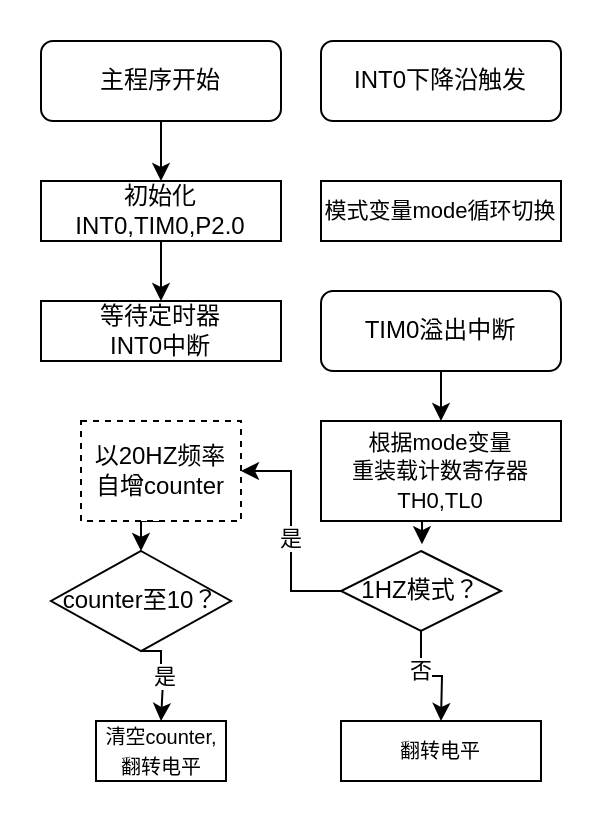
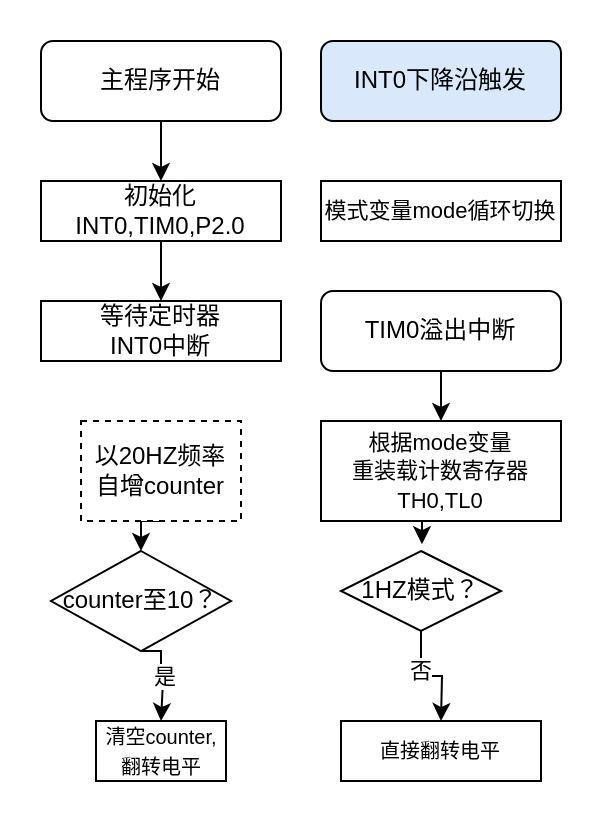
node "INT0下降沿触发": fillcolor #ffffff -> #dae8fc
edge "1HZ模式？" -> "以20HZ频率 自增counter": removed, label "是"
node "翻转电平": label "翻转电平" -> "直接翻转电平"
